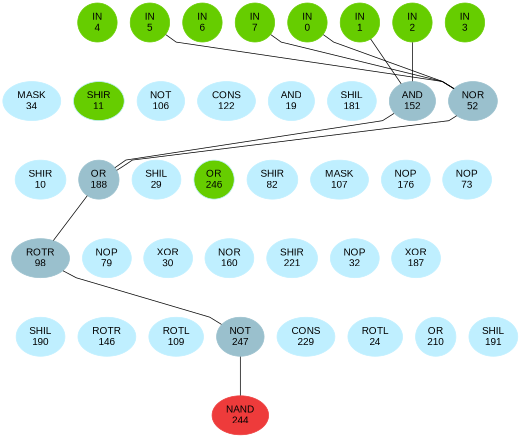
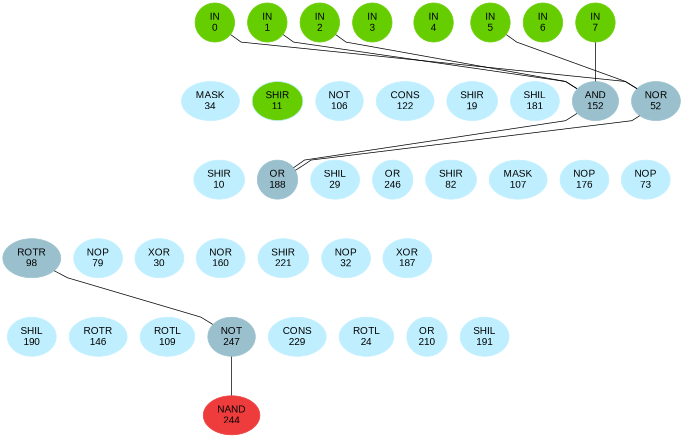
edge "IN 7" -- "NOR 52": now "IN 7" -- "AND 152"
node "AND 19": label "AND 19" -> "SHIR 19"
node "OR 246": fillcolor chartreuse3 -> lightblue1
edge "OR 188" -- "ROTR 98": removed
